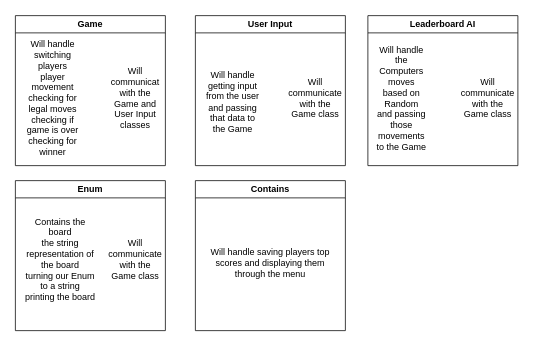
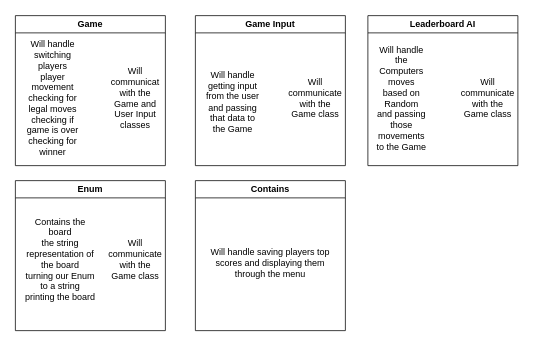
node "User Input": label "User Input" -> "Game Input"
